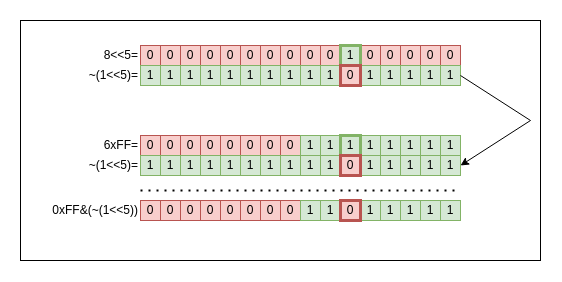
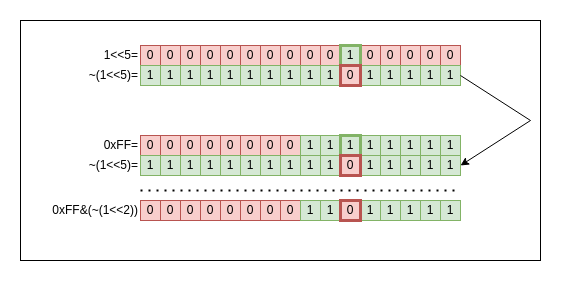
node "8<<5=": label "8<<5=" -> "1<<5="
node "6xFF=": label "6xFF=" -> "0xFF="
node "0xFF&(~(1<<5))": label "0xFF&(~(1<<5))" -> "0xFF&(~(1<<2))"
